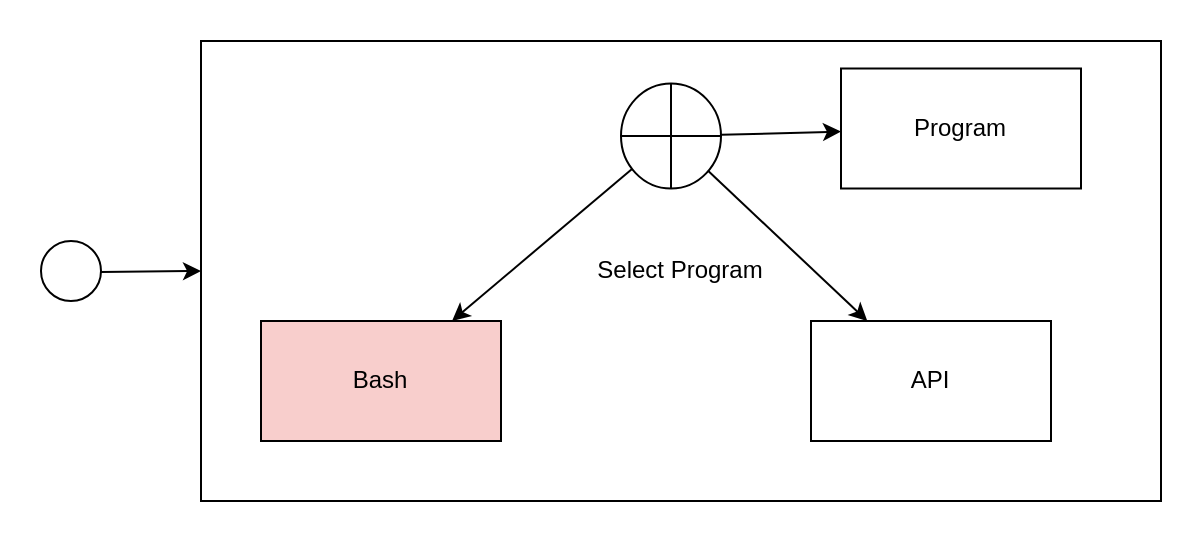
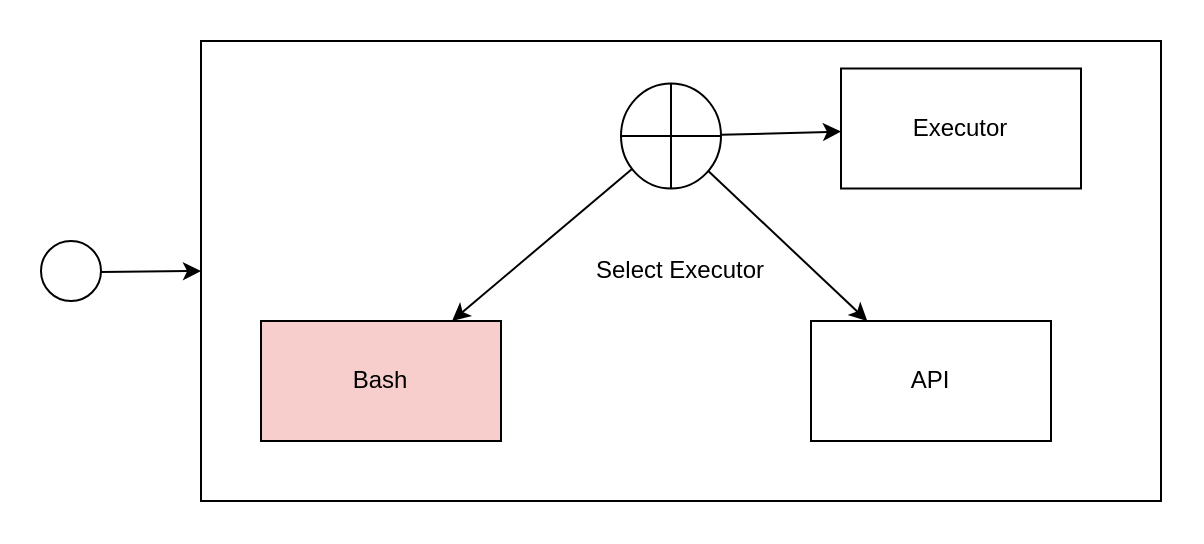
node "Program": label "Program" -> "Executor"
node "Select Program": label "Select Program" -> "Select Executor"
